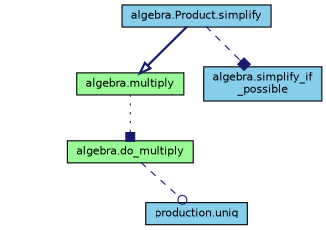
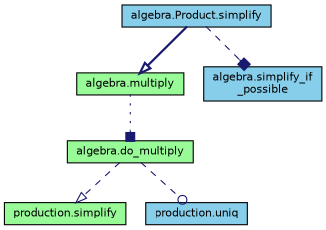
node "production.simplify": added
